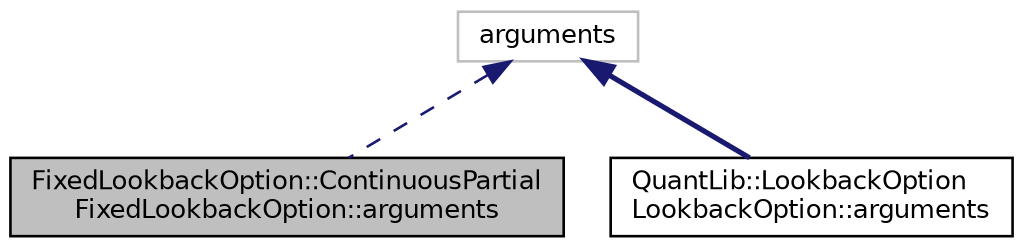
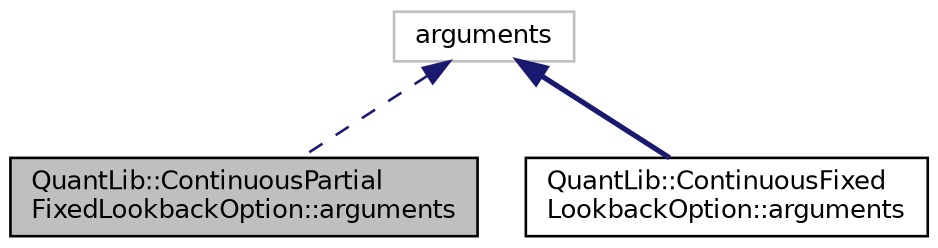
node "FixedLookbackOption::ContinuousPartial FixedLookbackOption::arguments": label "FixedLookbackOption::ContinuousPartial FixedLookbackOption::arguments" -> "QuantLib::ContinuousPartial FixedLookbackOption::arguments"
node "QuantLib::LookbackOption LookbackOption::arguments": label "QuantLib::LookbackOption LookbackOption::arguments" -> "QuantLib::ContinuousFixed LookbackOption::arguments"
